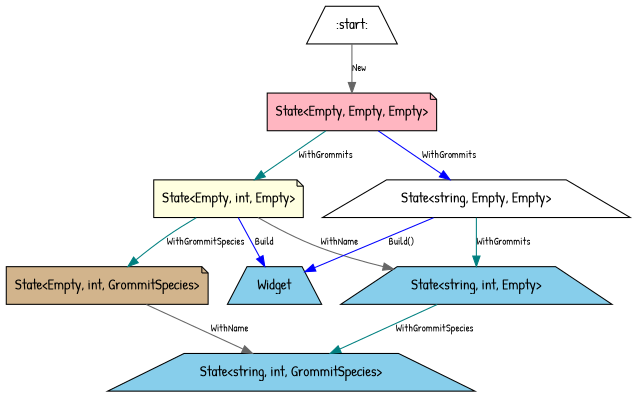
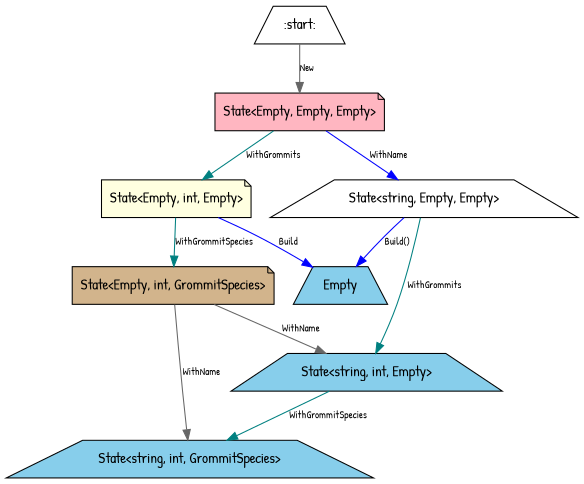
edge "State<Empty, Empty, Empty>" -> "State<string, Empty, Empty>": label "WithGrommits" -> "WithName"
edge "State<Empty, int, Empty>" -> "State<string, int, Empty>": now "State<Empty, int, GrommitSpecies>" -> "State<string, int, Empty>"
node "Widget": label "Widget" -> "Empty"
